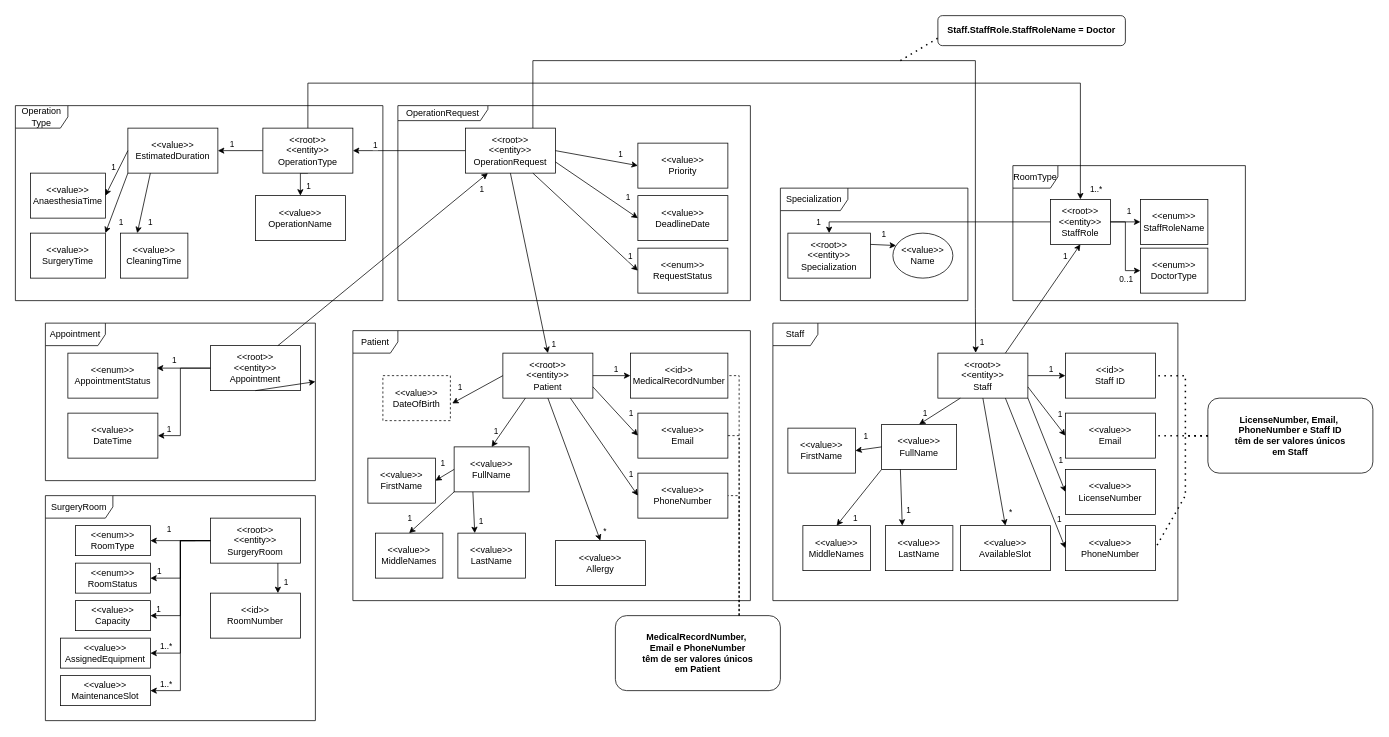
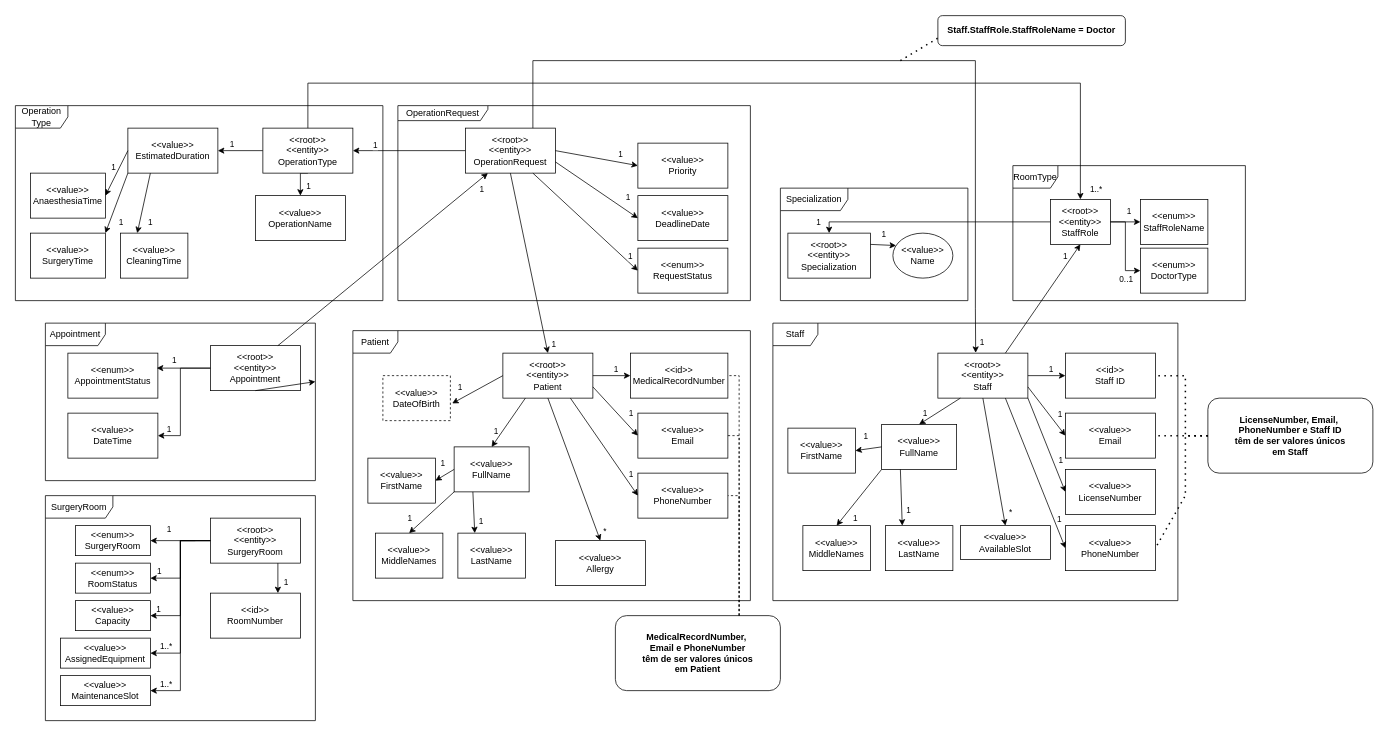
node "<<enum>> RoomType": label "<<enum>> RoomType" -> "<<enum>> SurgeryRoom"
node "<<value>> AvailableSlot": size 90x45 -> 90x34
